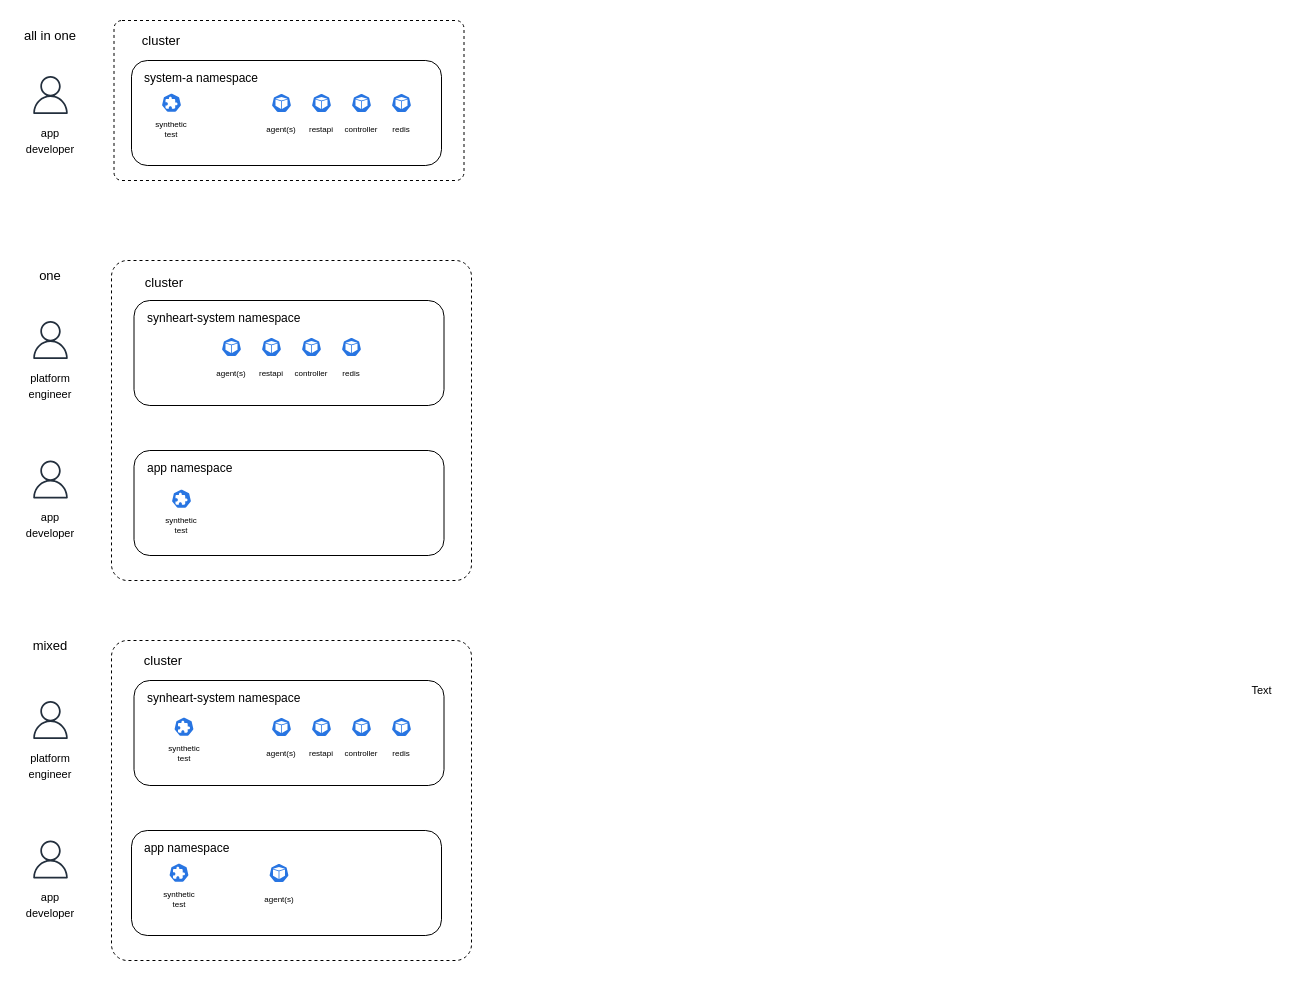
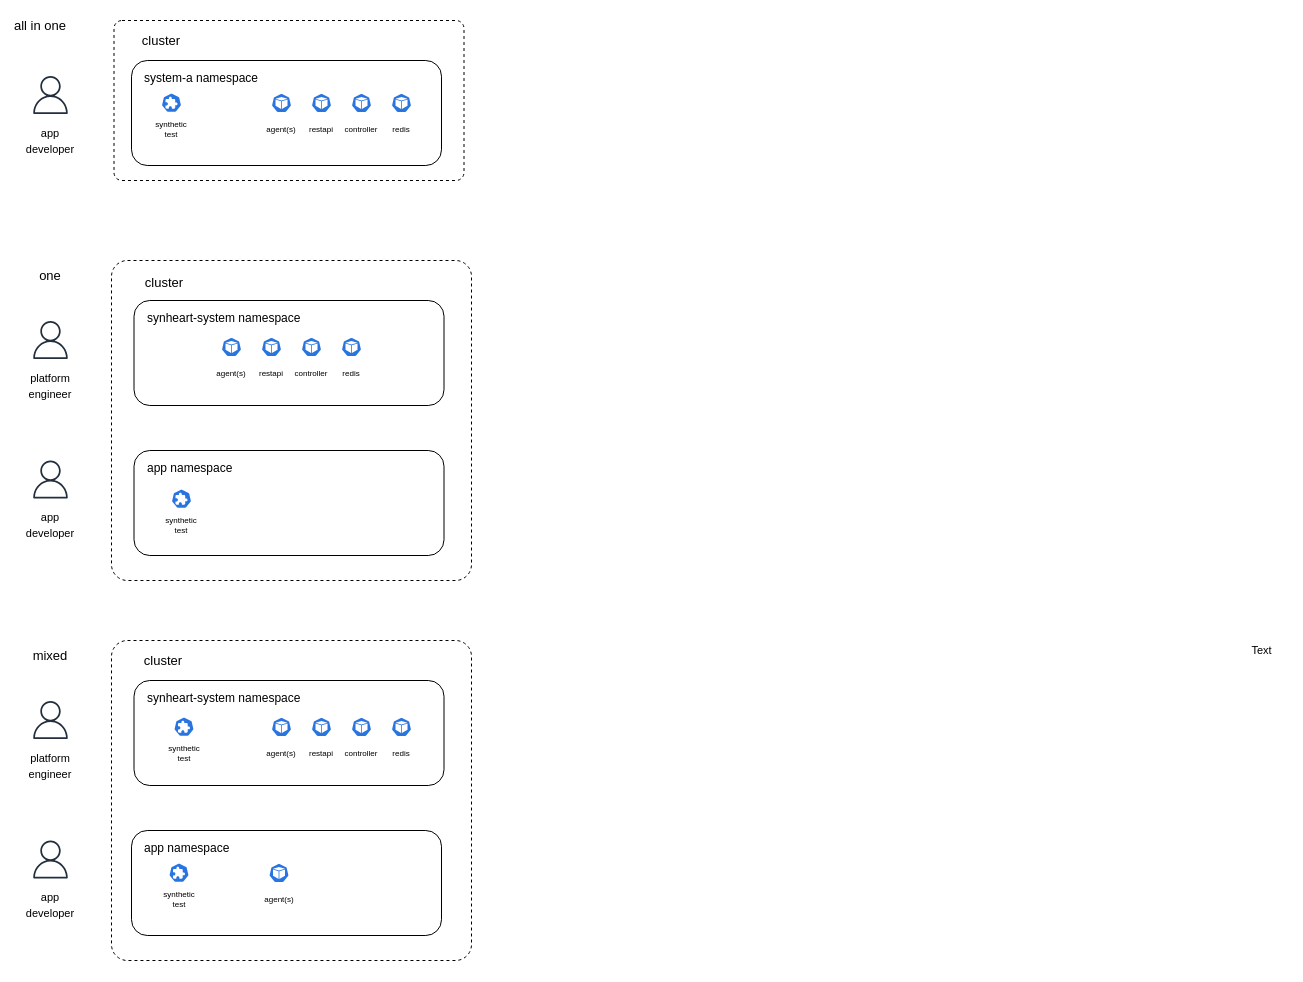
node "all in one": moved (51, 36) -> (41, 26)
node "mixed": moved (51, 646) -> (51, 656)
node "Text": moved (1262, 691) -> (1262, 651)
